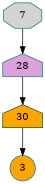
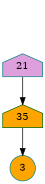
node "7": removed
node "28": label "28" -> "21"
node "30": label "30" -> "35"
